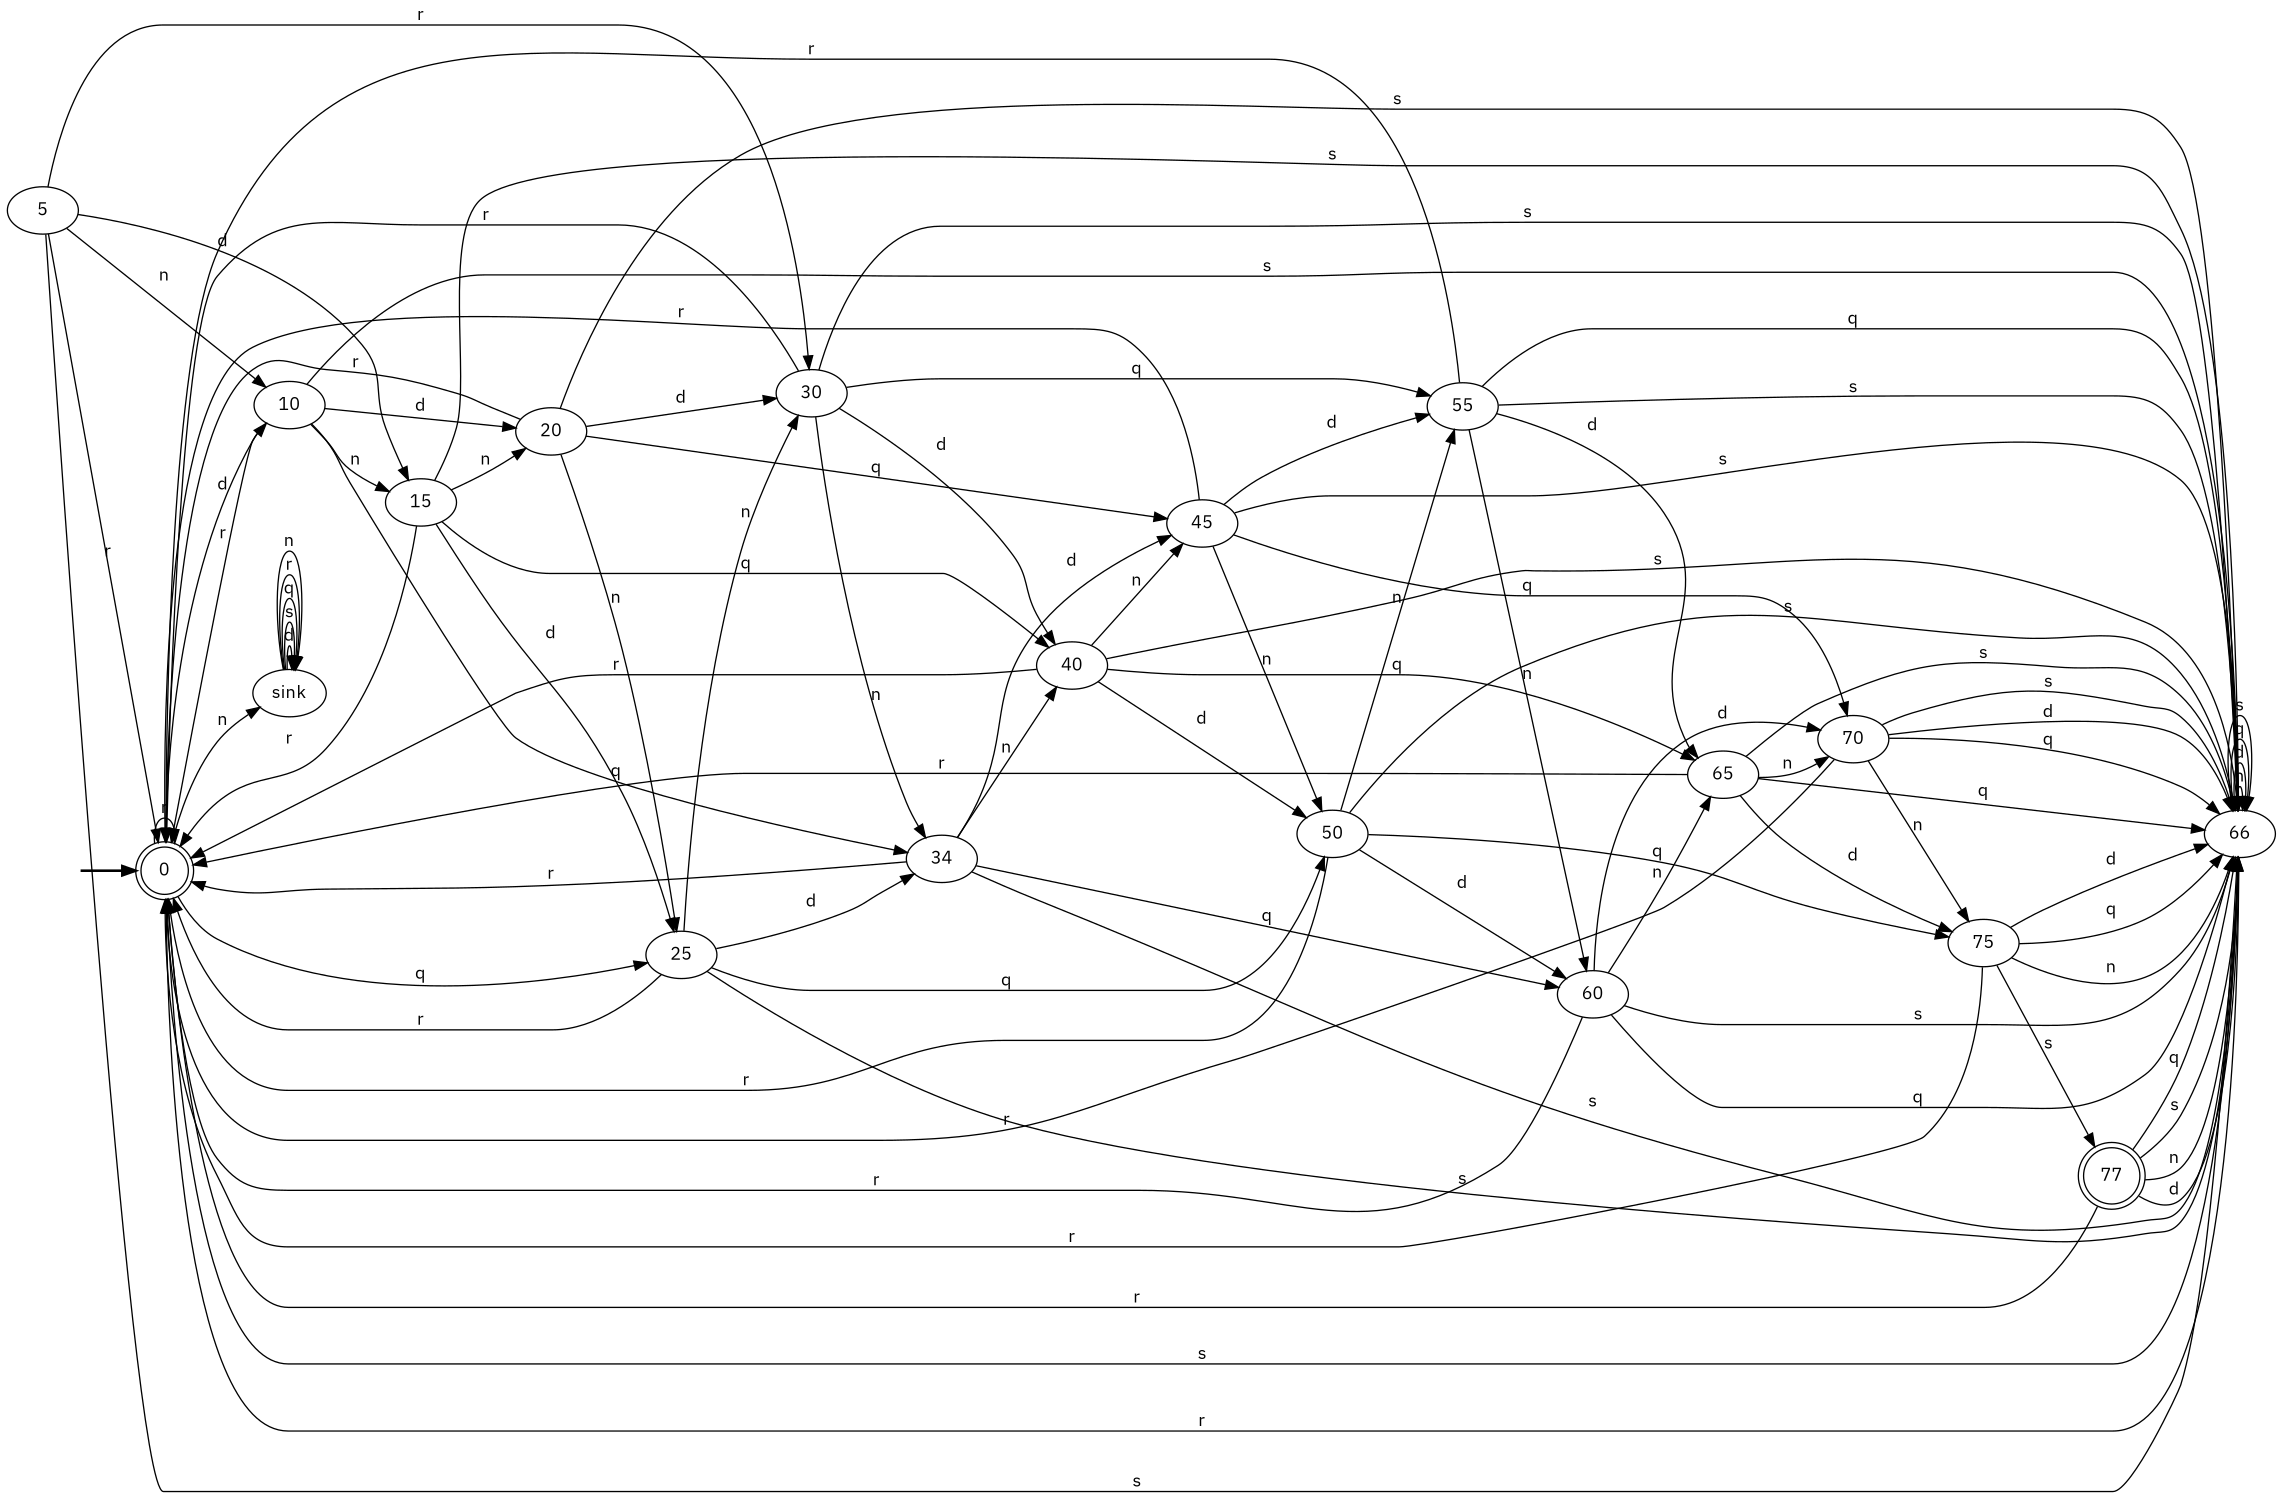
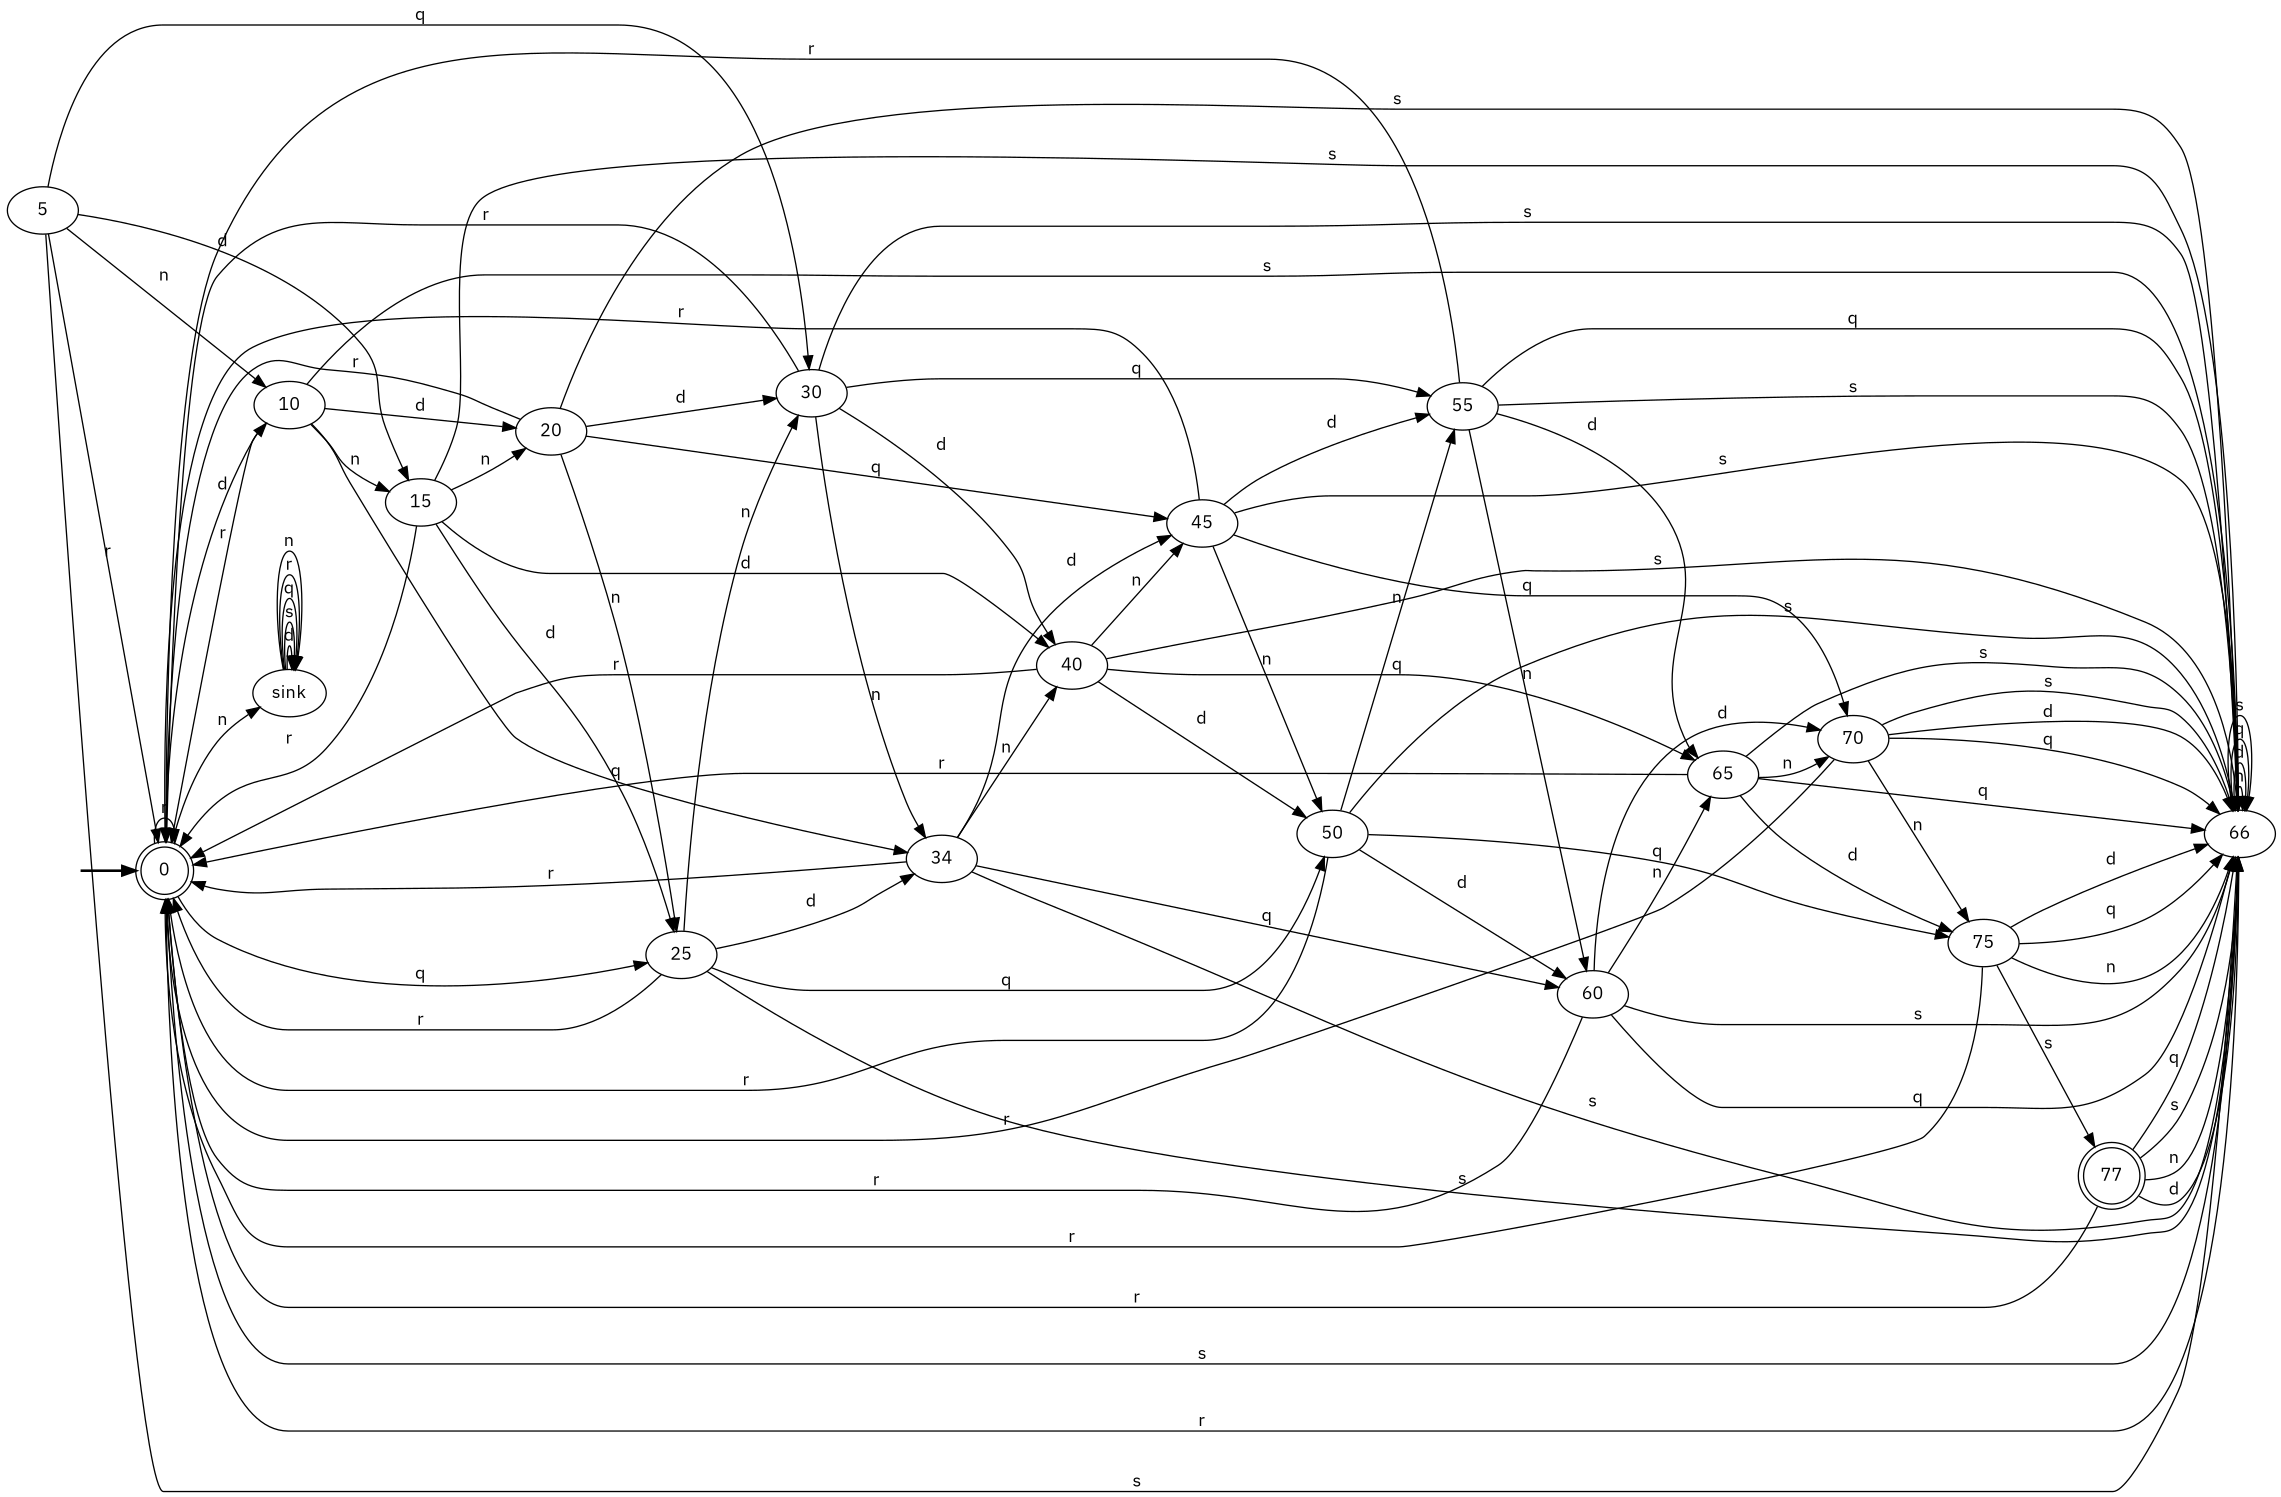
edge "5" -> "30": label "r" -> "q"
edge "15" -> "40": label "q" -> "d"
